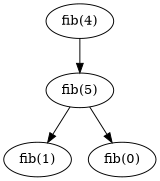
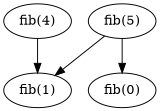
edge "fib(4)" -> "fib(5)": now "fib(4)" -> "fib(1)"
